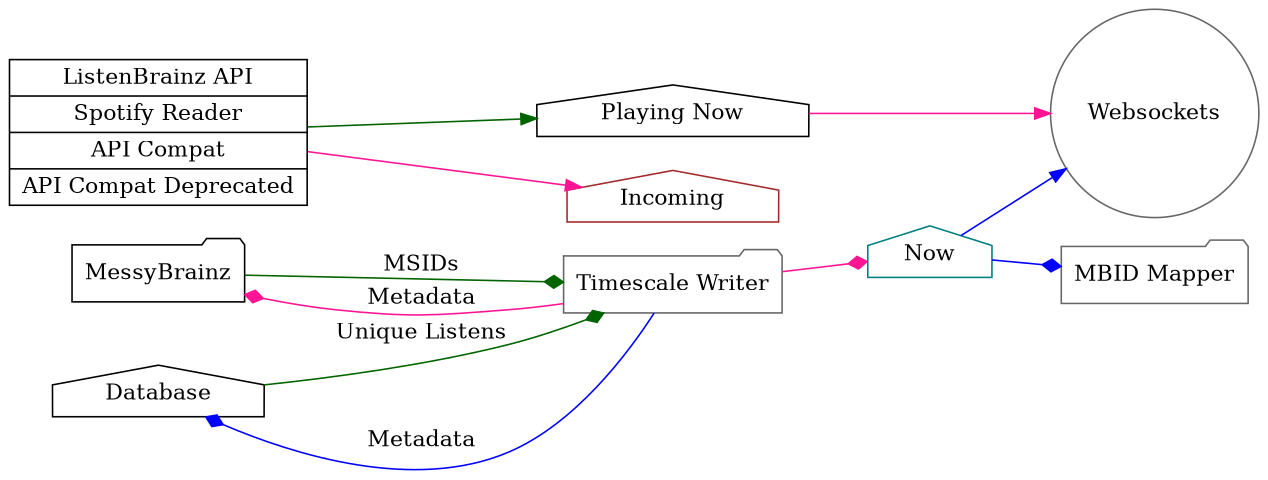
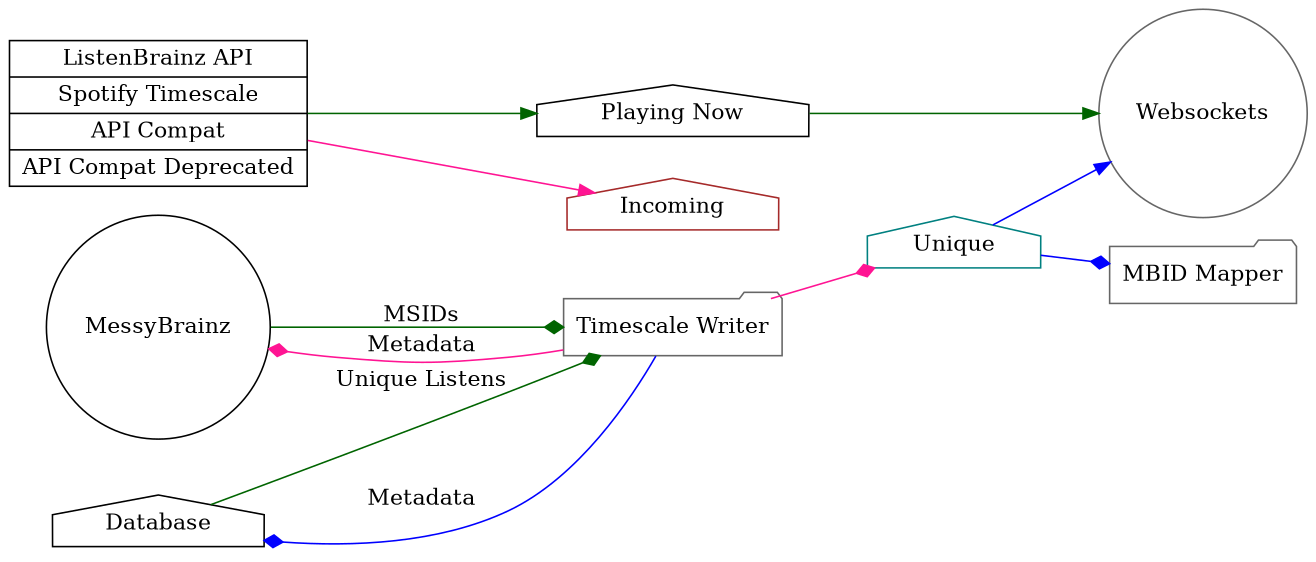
node "ListenBrainz API": text "Spotify Reader" -> "Spotify Timescale"
edge "Playing Now" -> "Websockets": color deeppink -> darkgreen
node "Now": label "Now" -> "Unique"
node "MessyBrainz": shape folder -> circle
